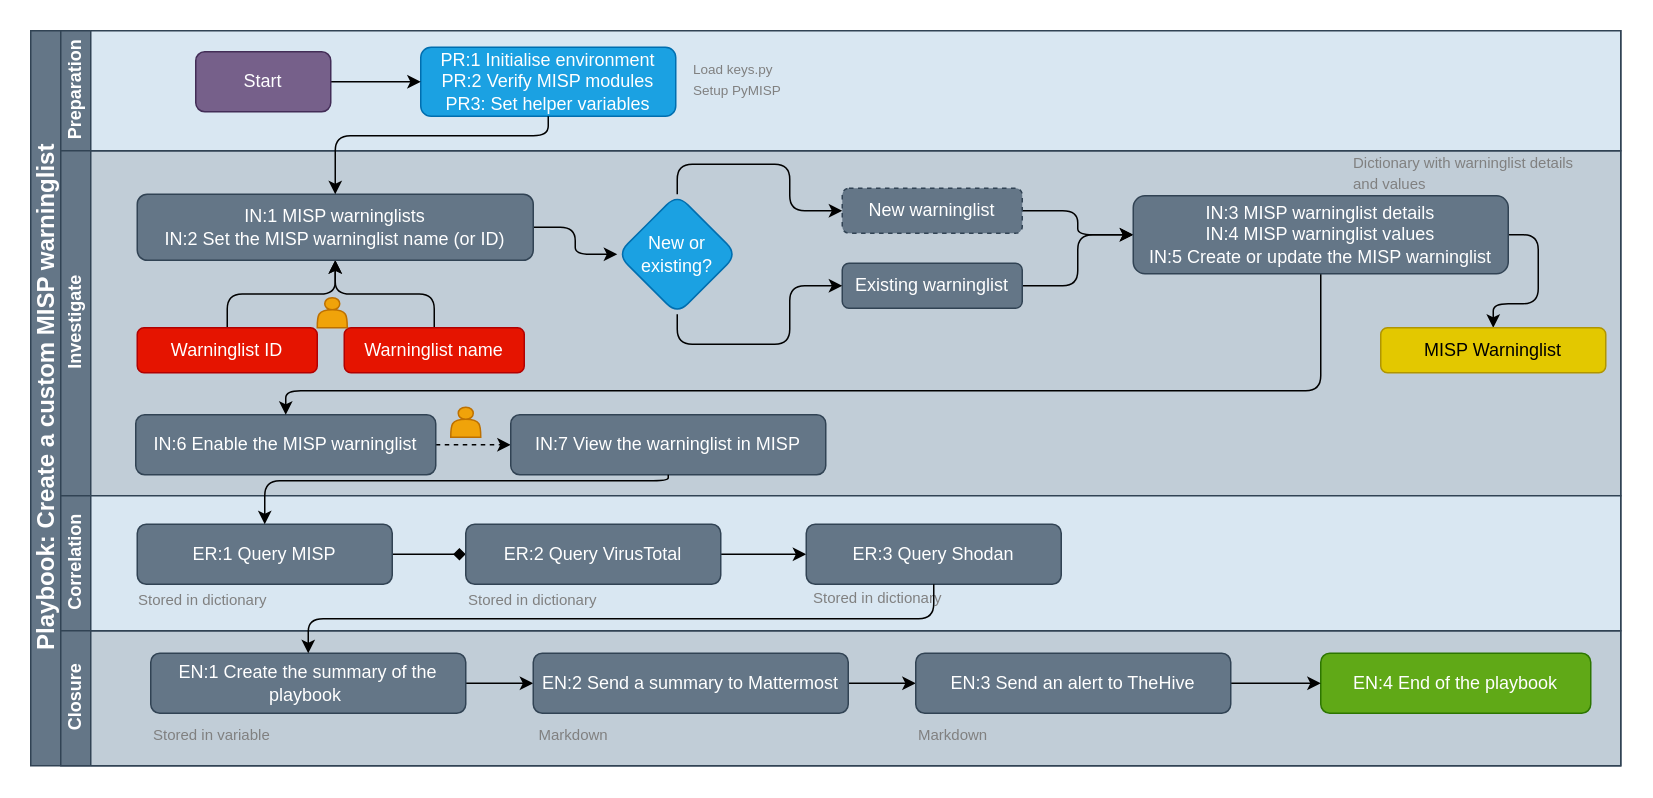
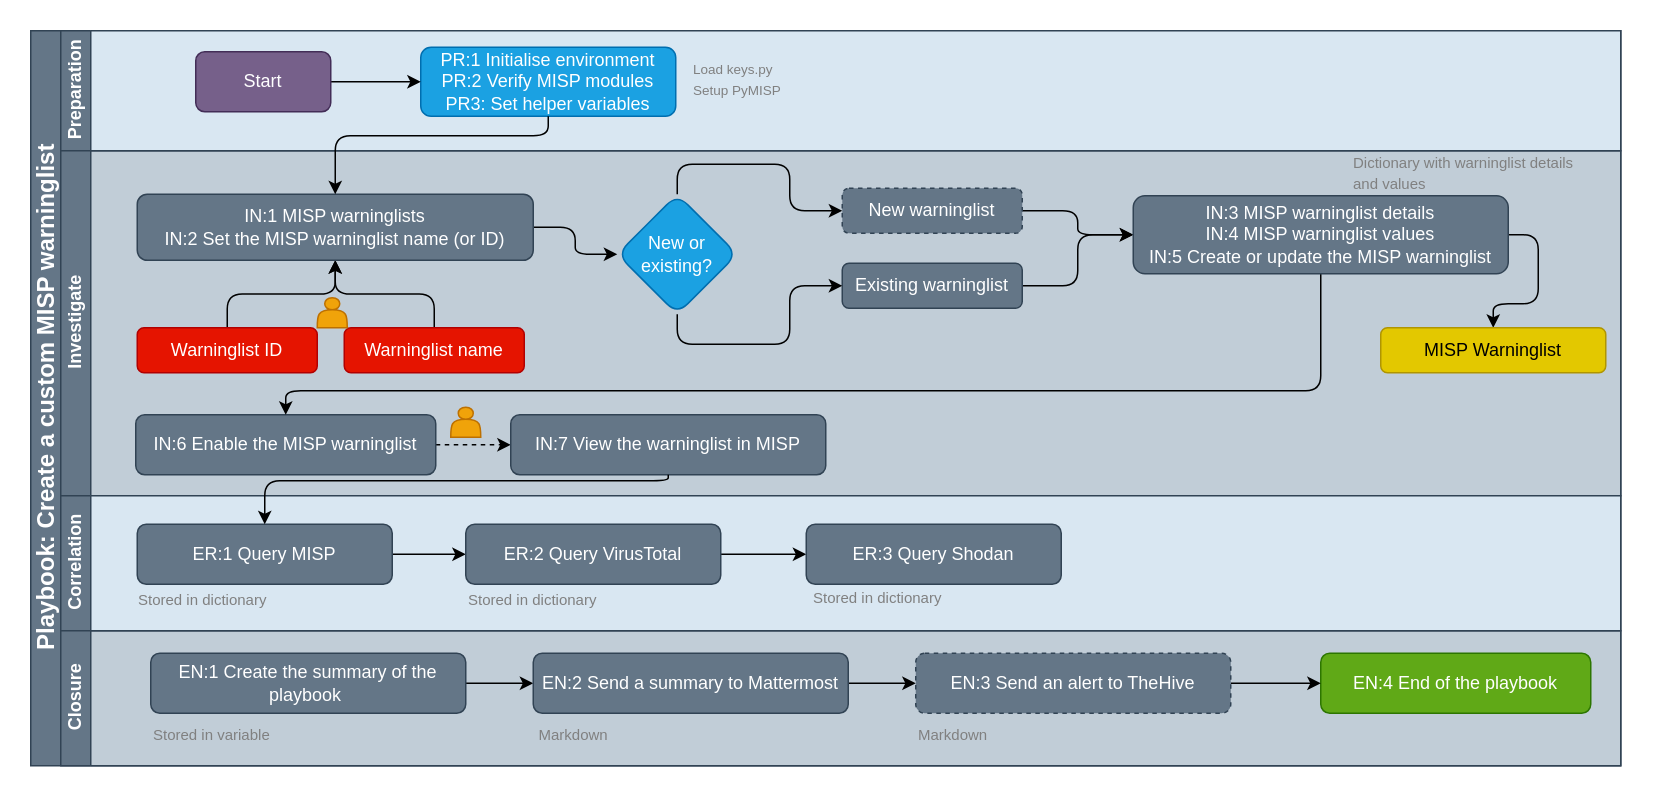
edge "ER:1 Query MISP" -> "ER:2 Query VirusTotal": arrowhead diamond -> classic
edge "ER:3 Query Shodan" -> "EN:1 Create the summary of the playbook": removed
node "EN:3 Send an alert to TheHive": style solid -> dashed
